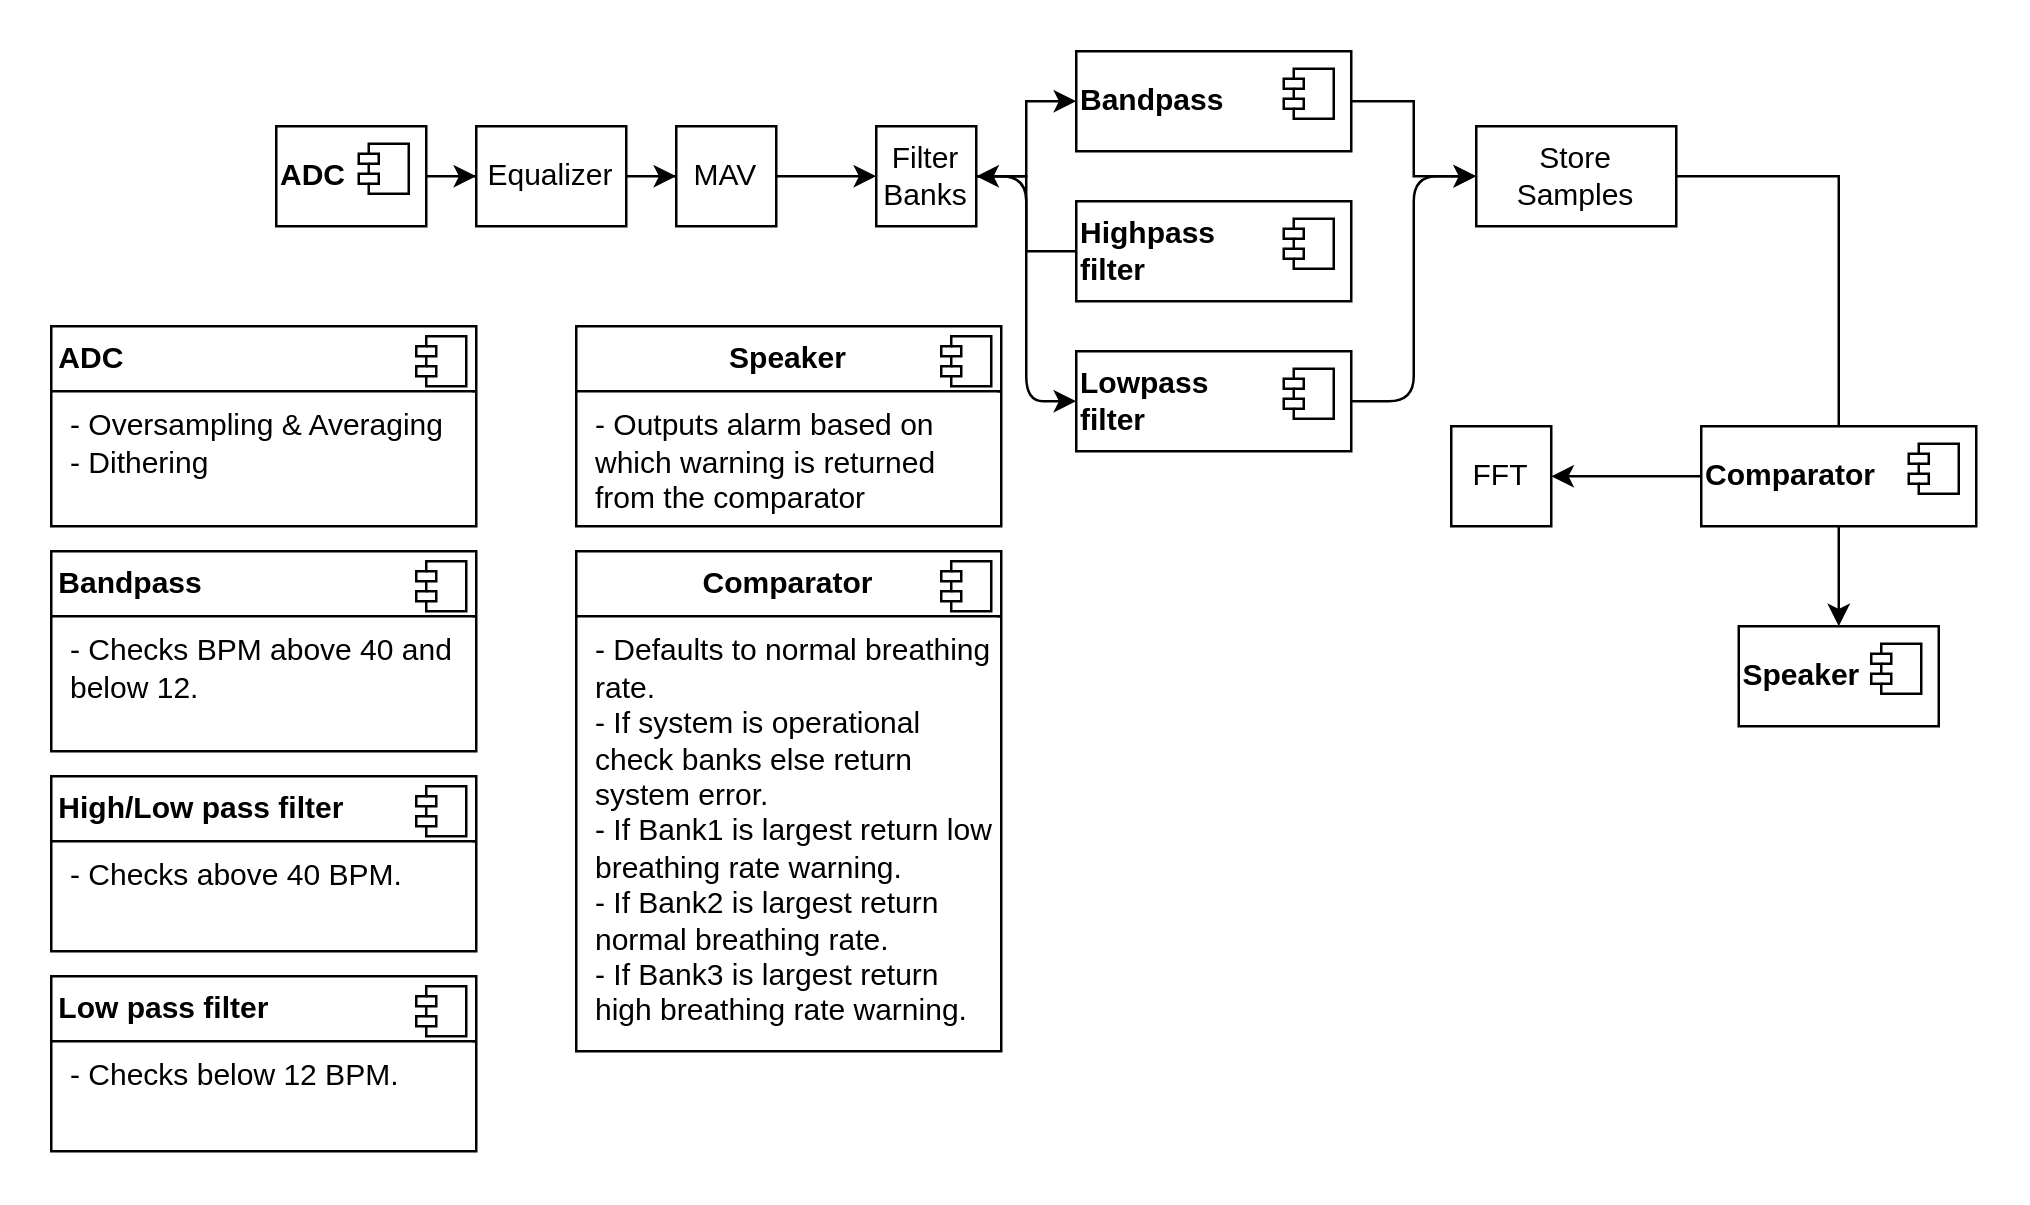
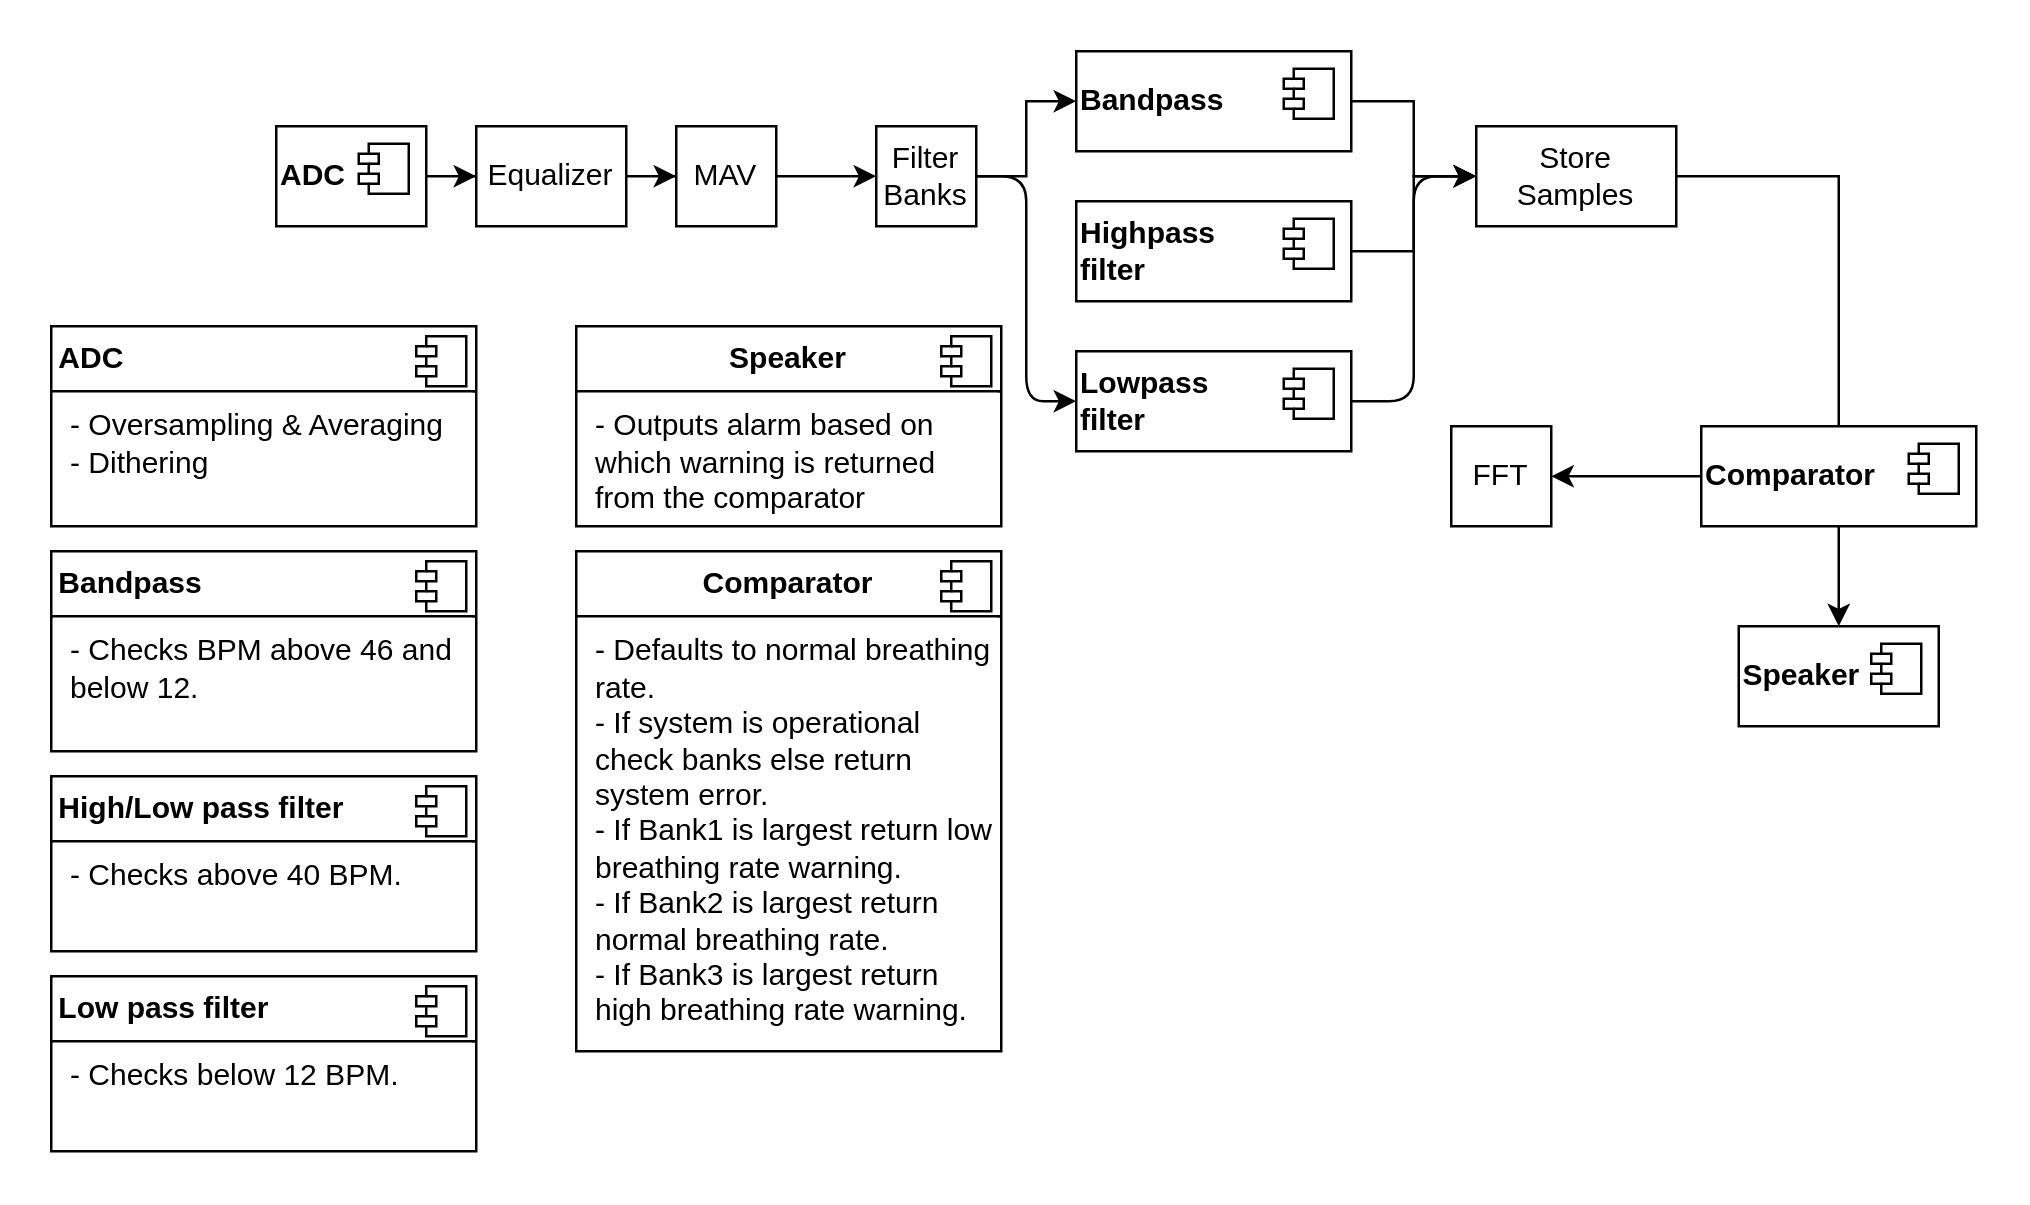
edge "Highpass filter" -> "Filter Banks": now "Highpass filter" -> "Store Samples"
node "Bandpass - Checks BPM above 40 and below 12.": label "Bandpass - Checks BPM above 40 and below 12." -> "Bandpass - Checks BPM above 46 and below 12."
